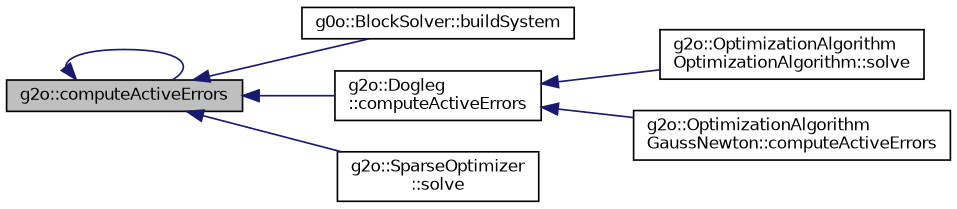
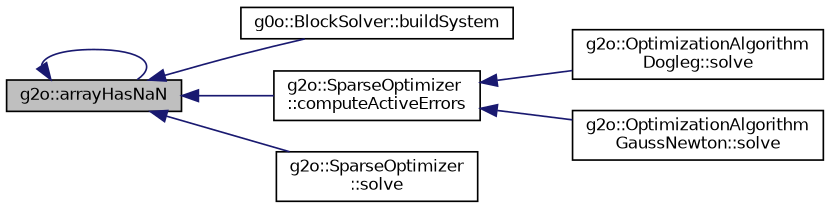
node "g2o::OptimizationAlgorithm OptimizationAlgorithm::solve": label "g2o::OptimizationAlgorithm OptimizationAlgorithm::solve" -> "g2o::OptimizationAlgorithm Dogleg::solve"
node "g2o::computeActiveErrors": label "g2o::computeActiveErrors" -> "g2o::arrayHasNaN"
node "g2o::Dogleg ::computeActiveErrors": label "g2o::Dogleg ::computeActiveErrors" -> "g2o::SparseOptimizer ::computeActiveErrors"
node "g2o::OptimizationAlgorithm GaussNewton::computeActiveErrors": label "g2o::OptimizationAlgorithm GaussNewton::computeActiveErrors" -> "g2o::OptimizationAlgorithm GaussNewton::solve"
